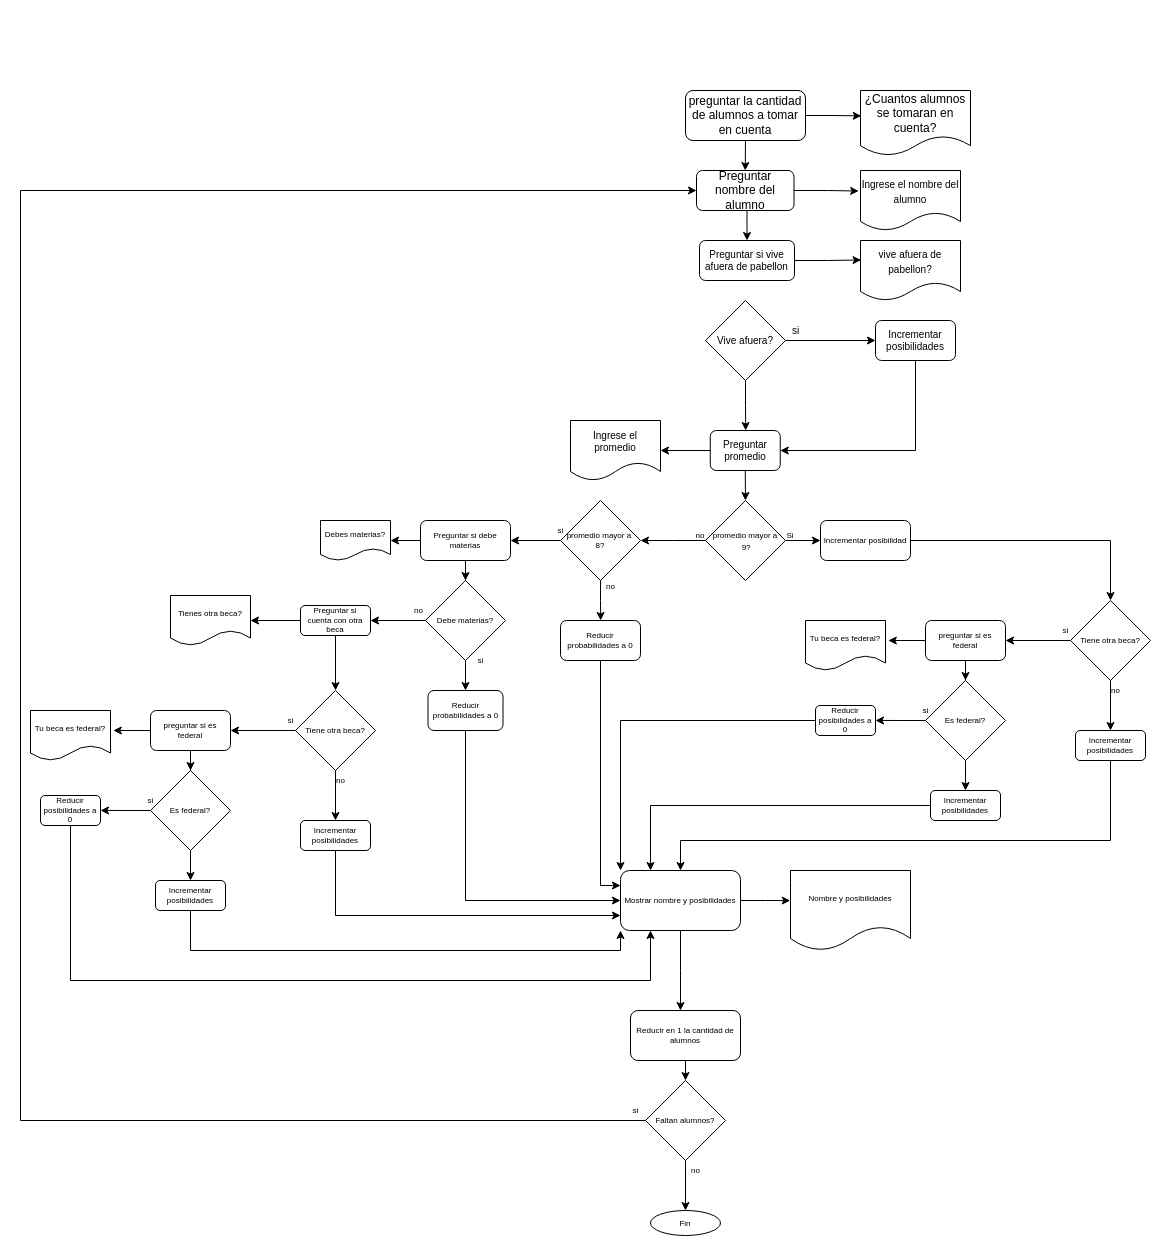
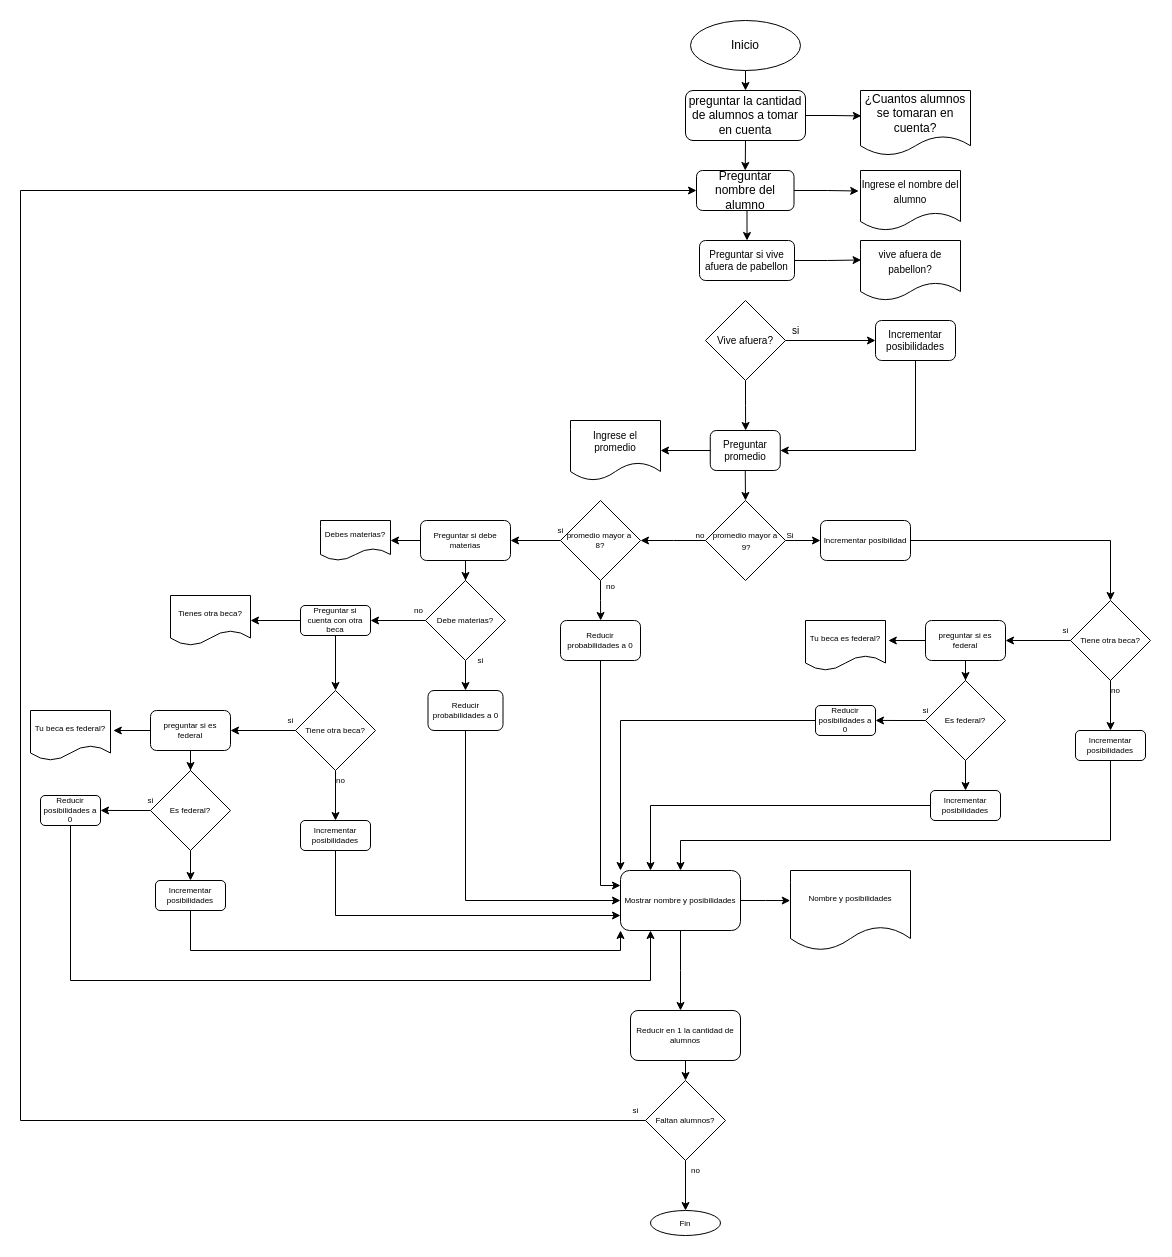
node "Inicio": added
edge "Inicio" -> "preguntar la cantidad de alumnos a tomar en cuenta": added
